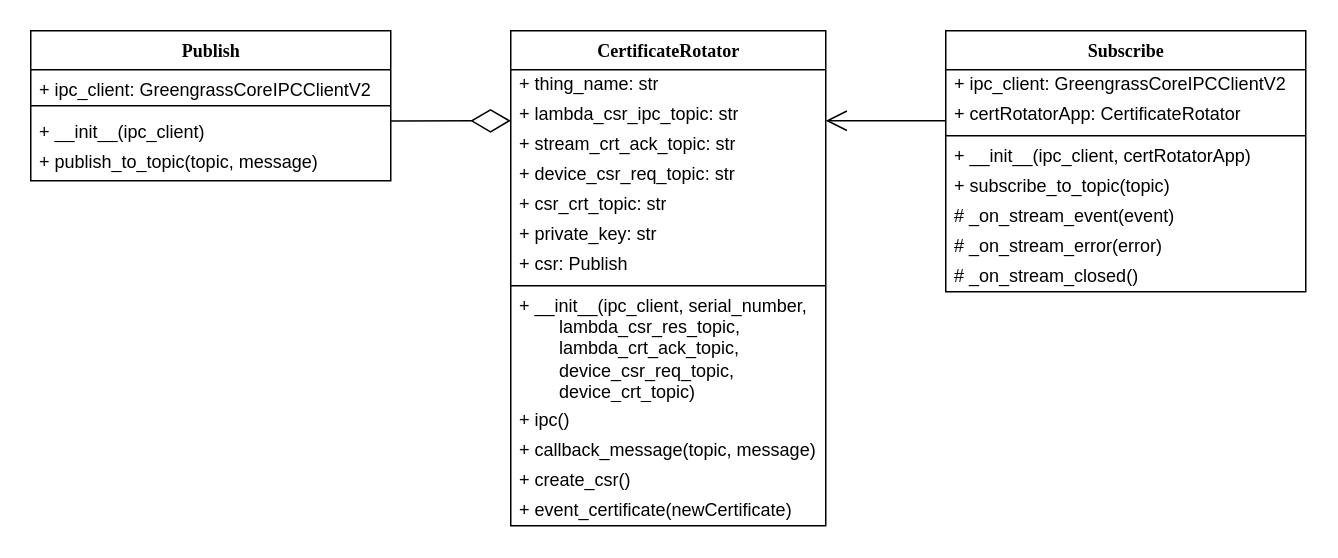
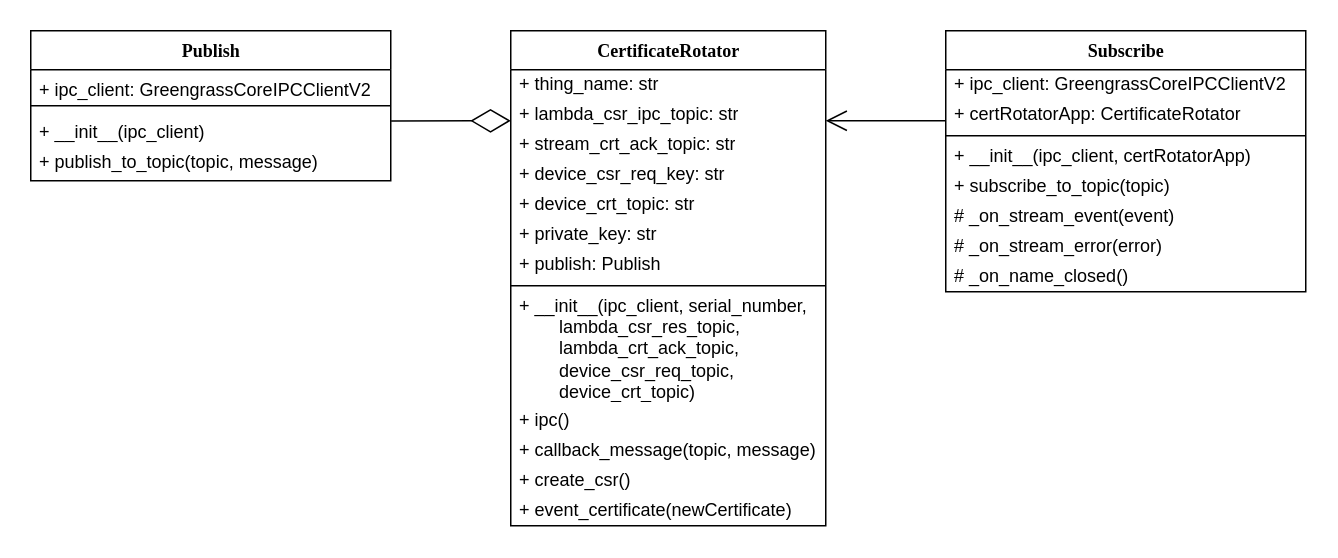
node "+ device_csr_req_topic: str": label "+ device_csr_req_topic: str" -> "+ device_csr_req_key: str"
node "+ csr_crt_topic: str": label "+ csr_crt_topic: str" -> "+ device_crt_topic: str"
node "+ csr: Publish": label "+ csr: Publish" -> "+ publish: Publish"
node "# _on_stream_closed()": label "# _on_stream_closed()" -> "# _on_name_closed()"
